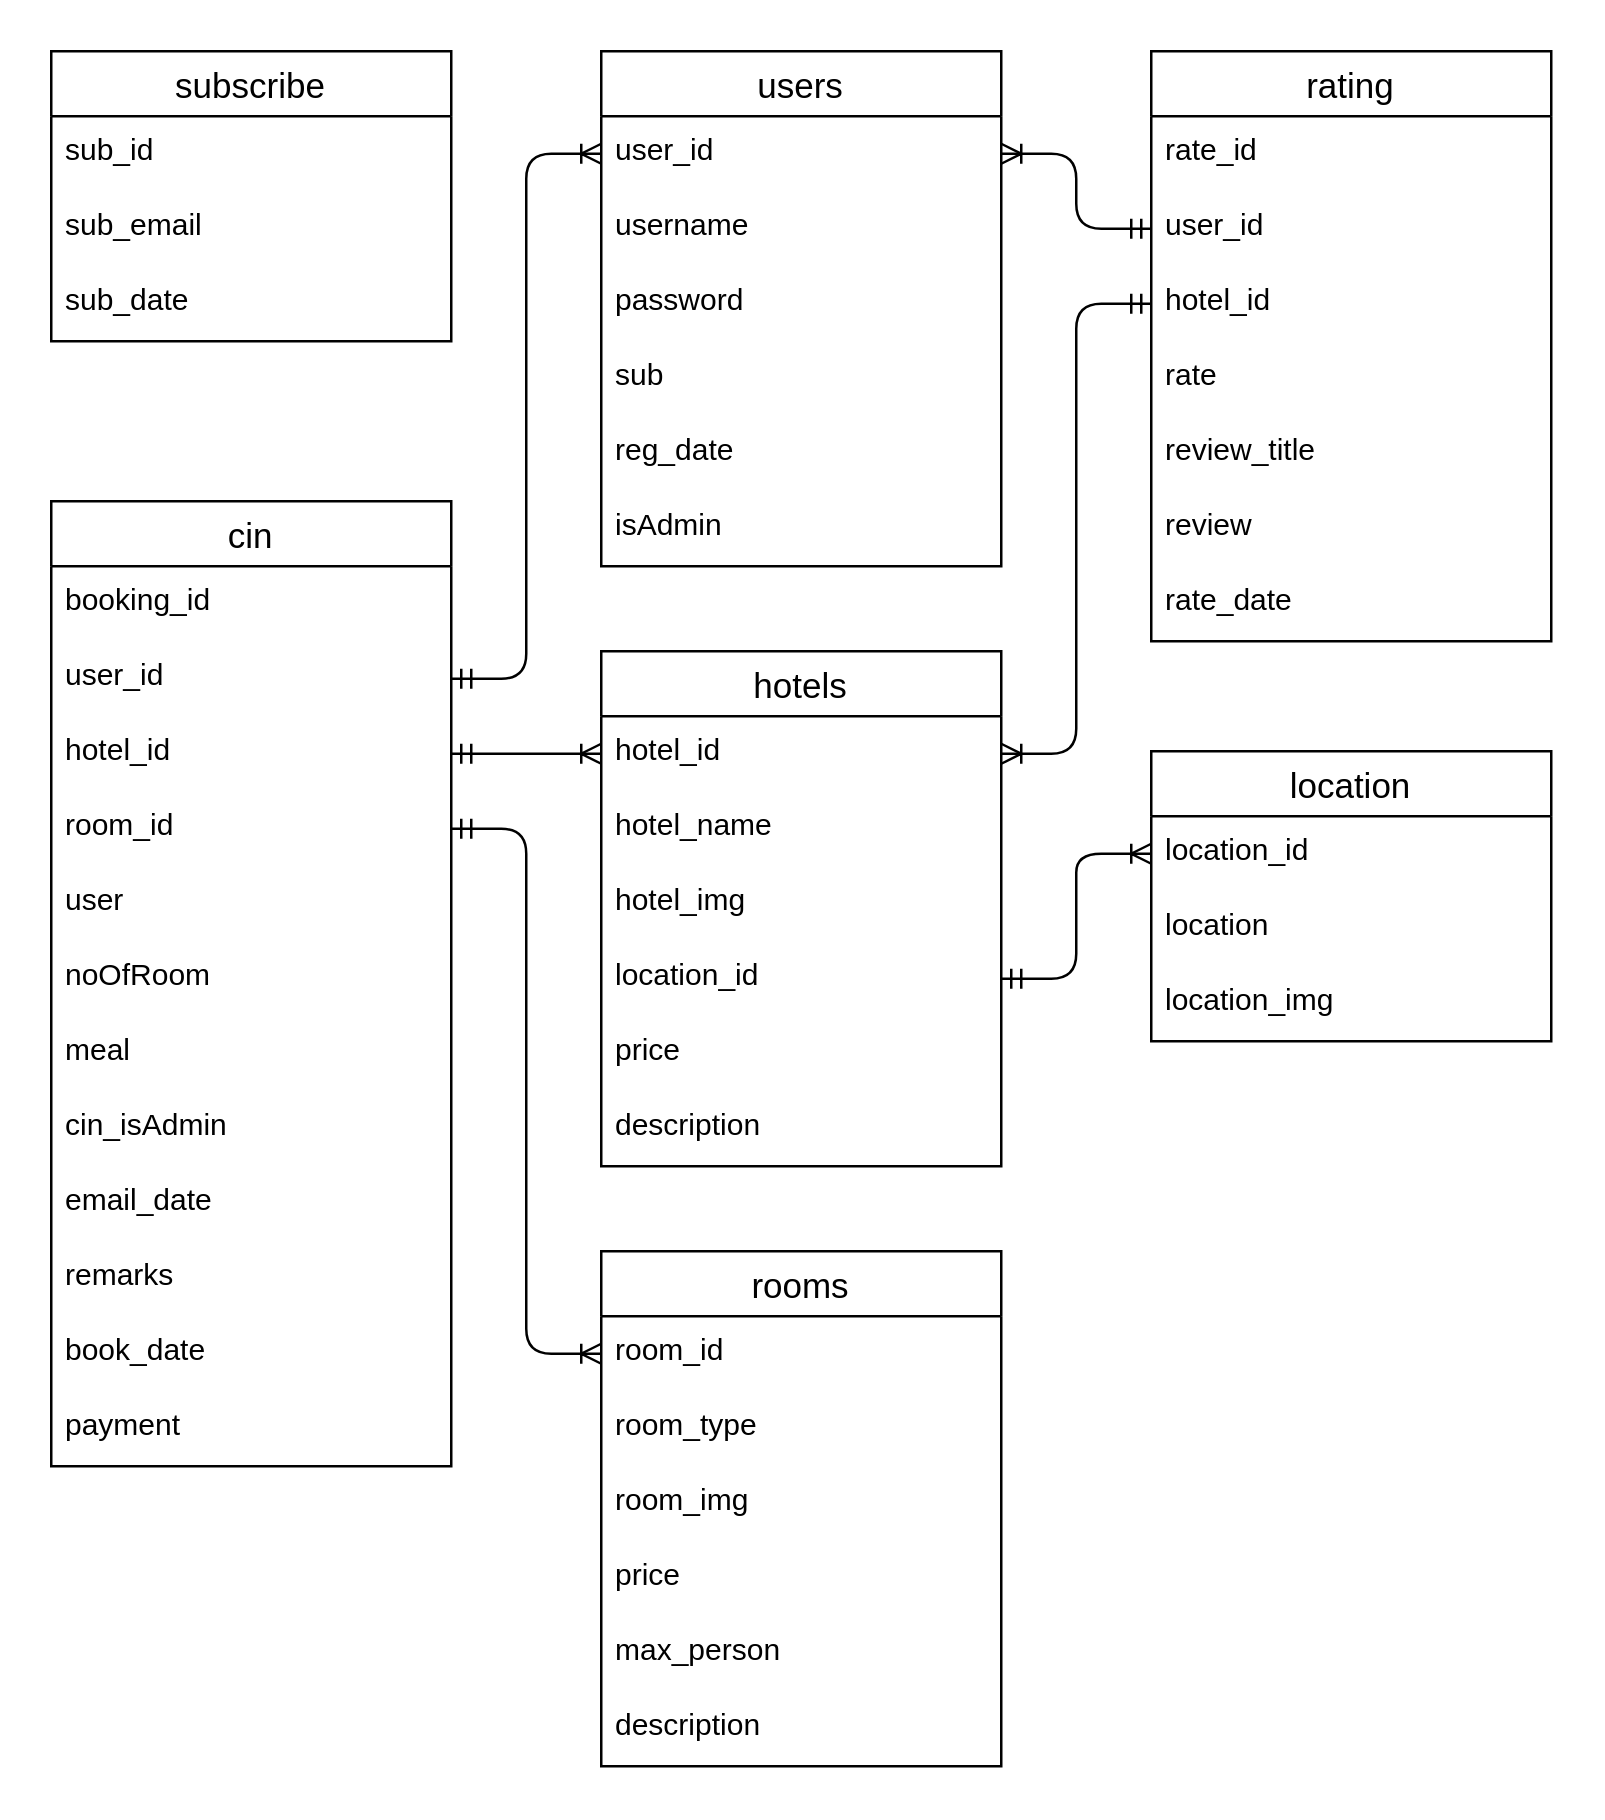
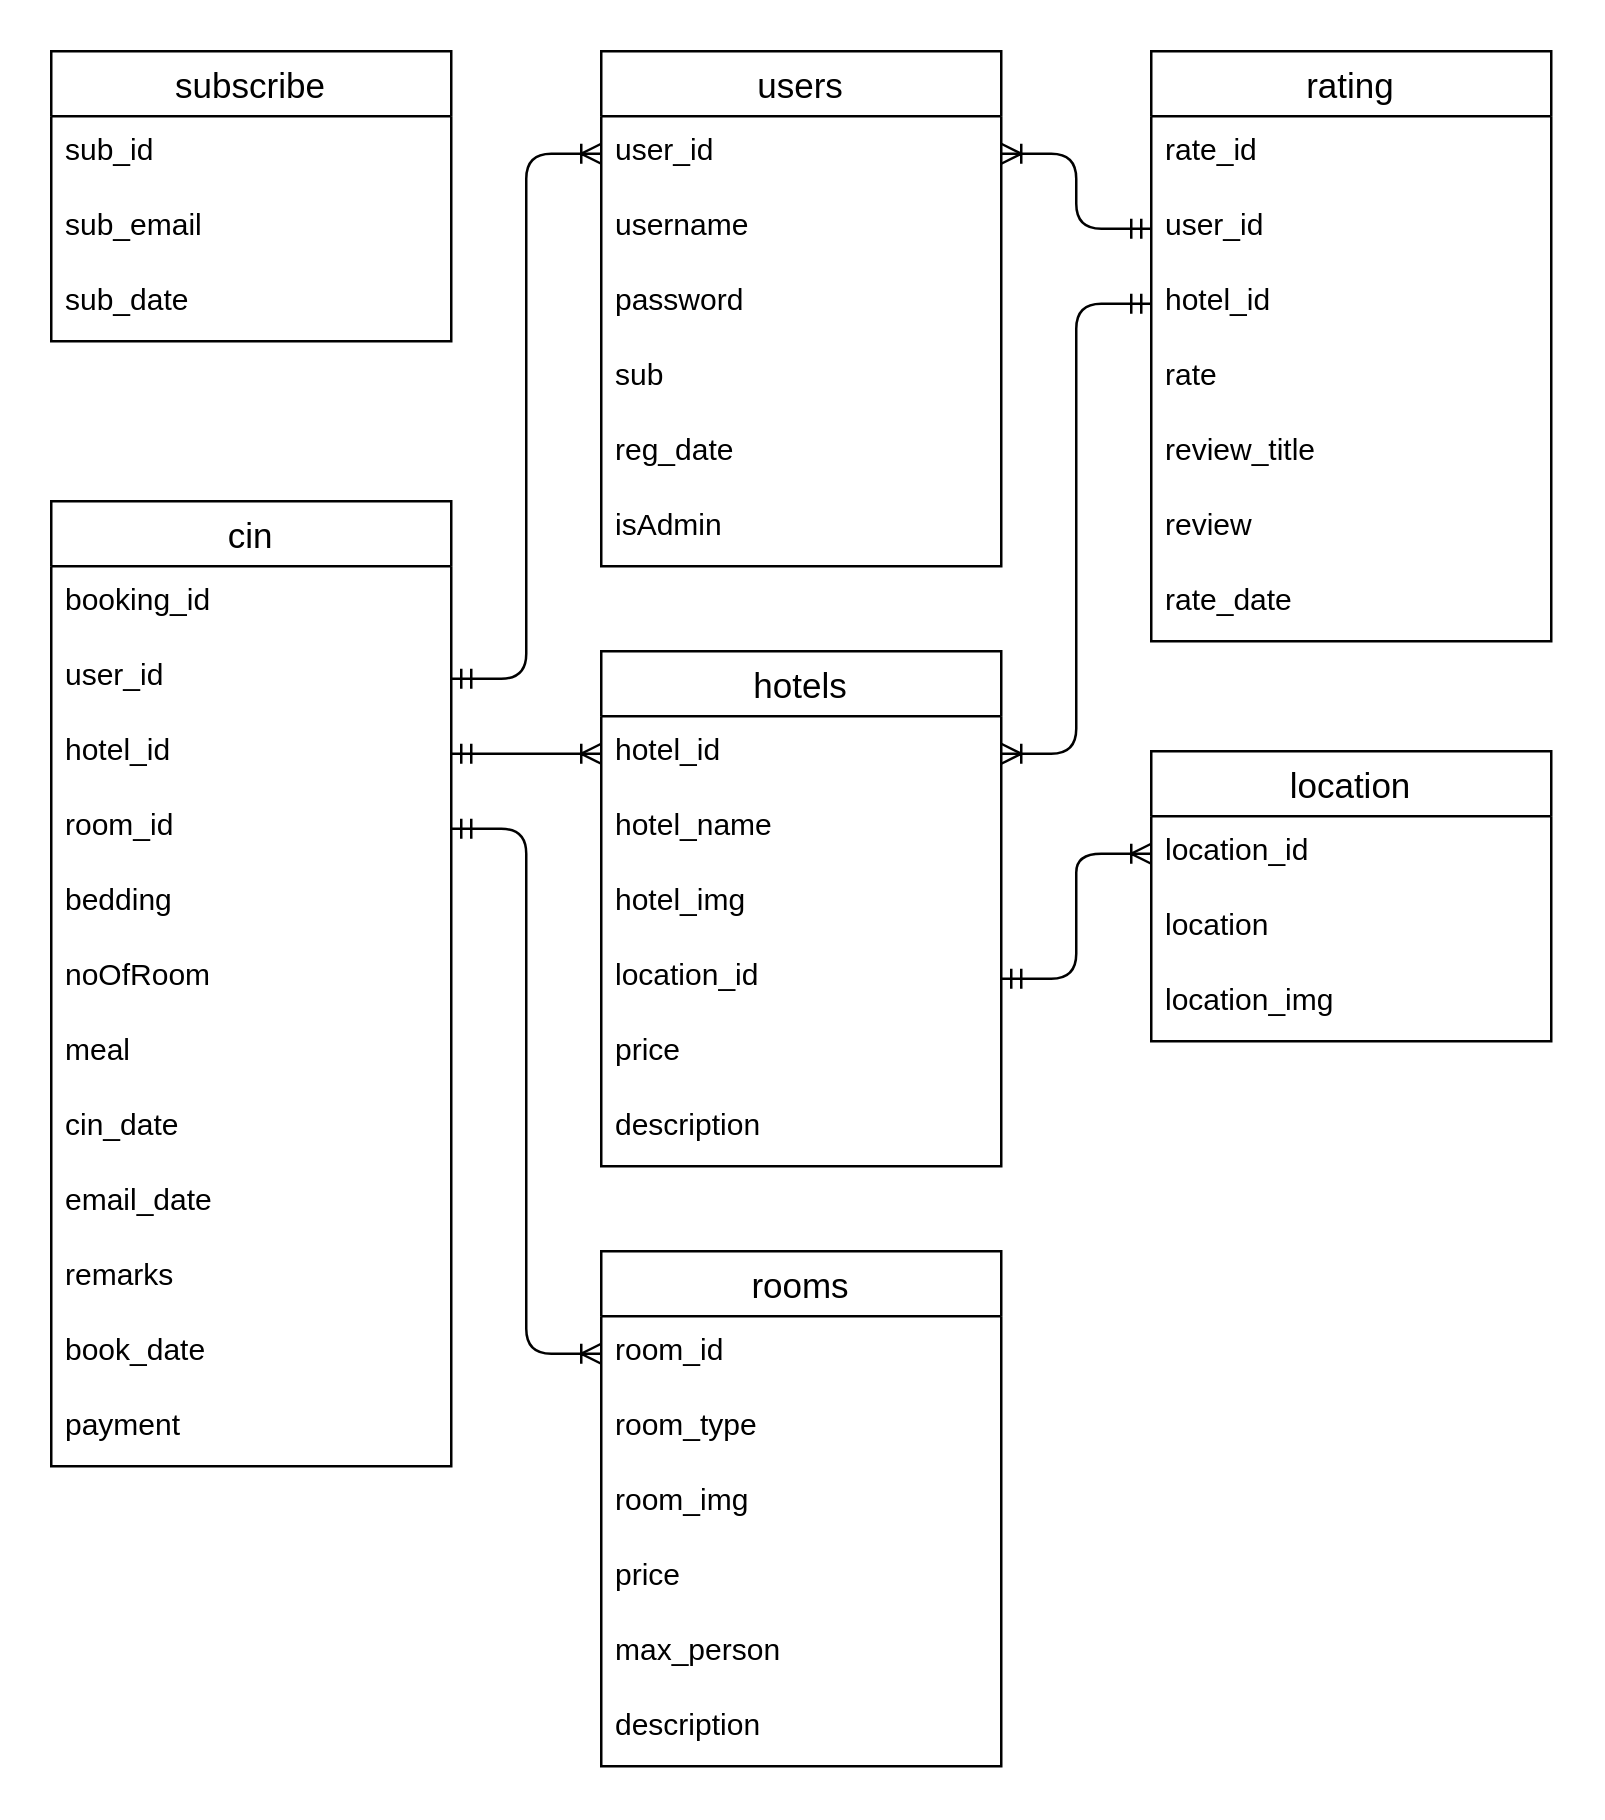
node "user": label "user" -> "bedding"
node "cin_isAdmin": label "cin_isAdmin" -> "cin_date"
